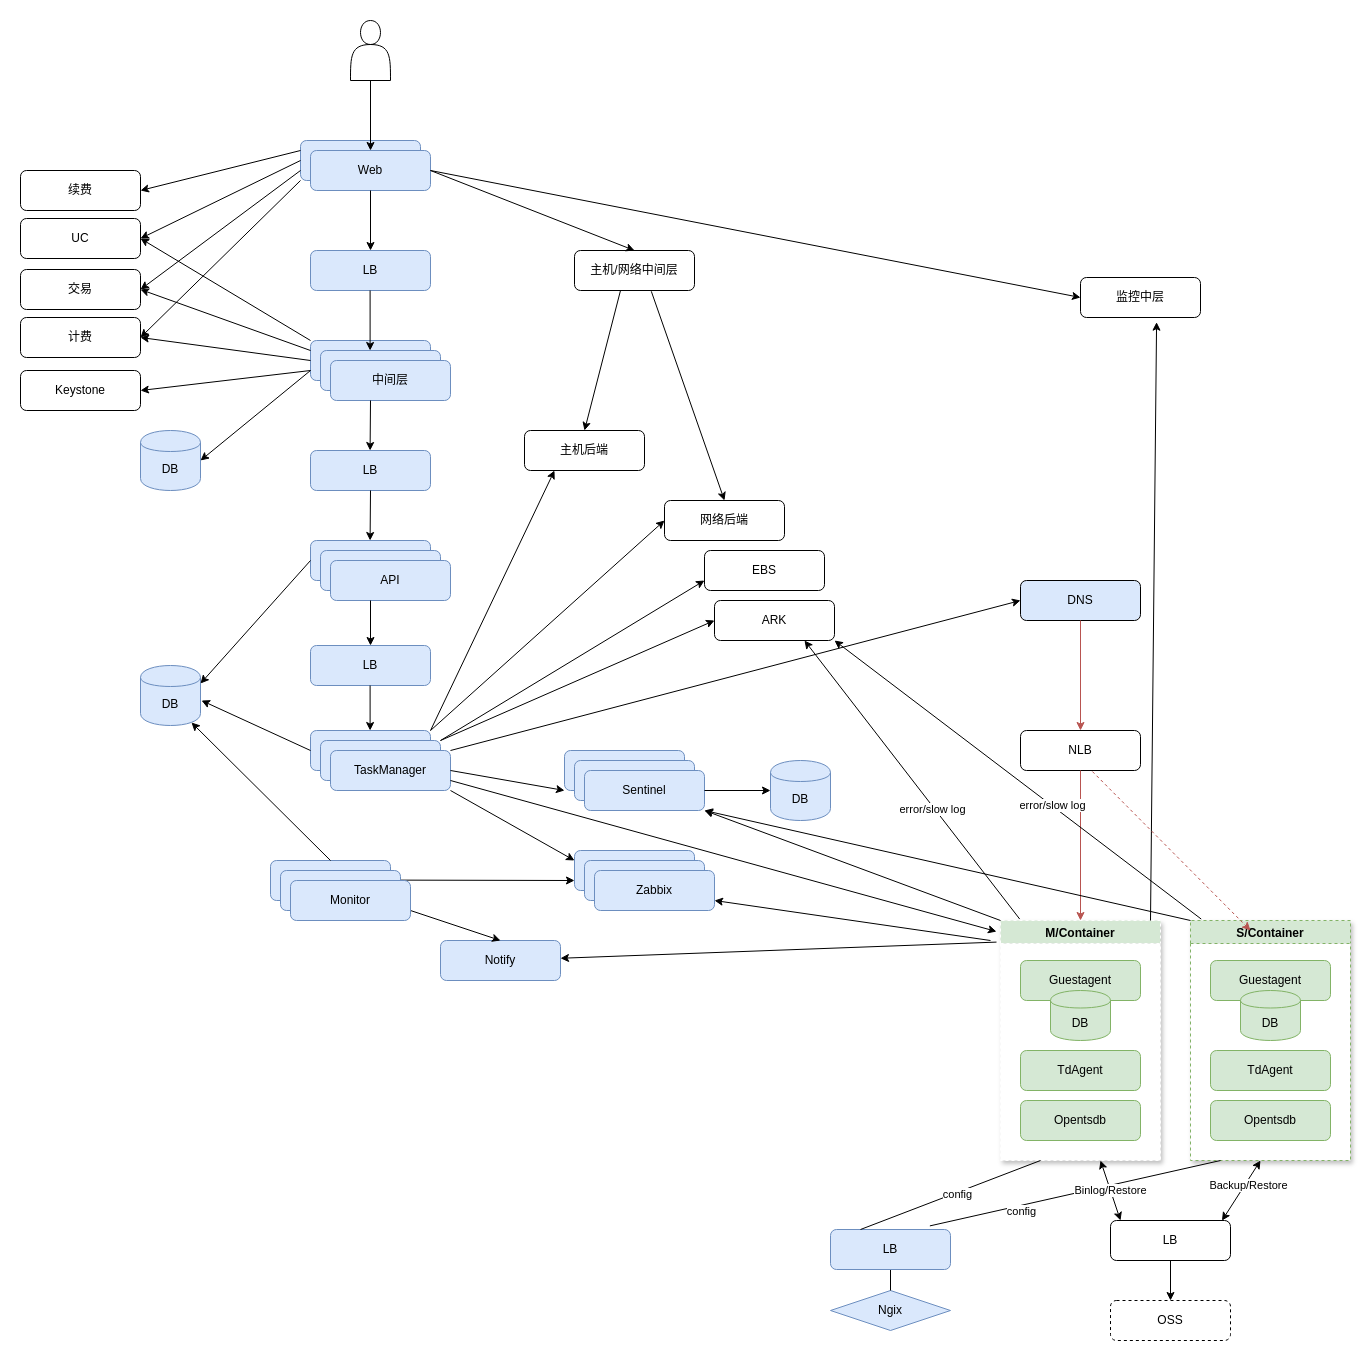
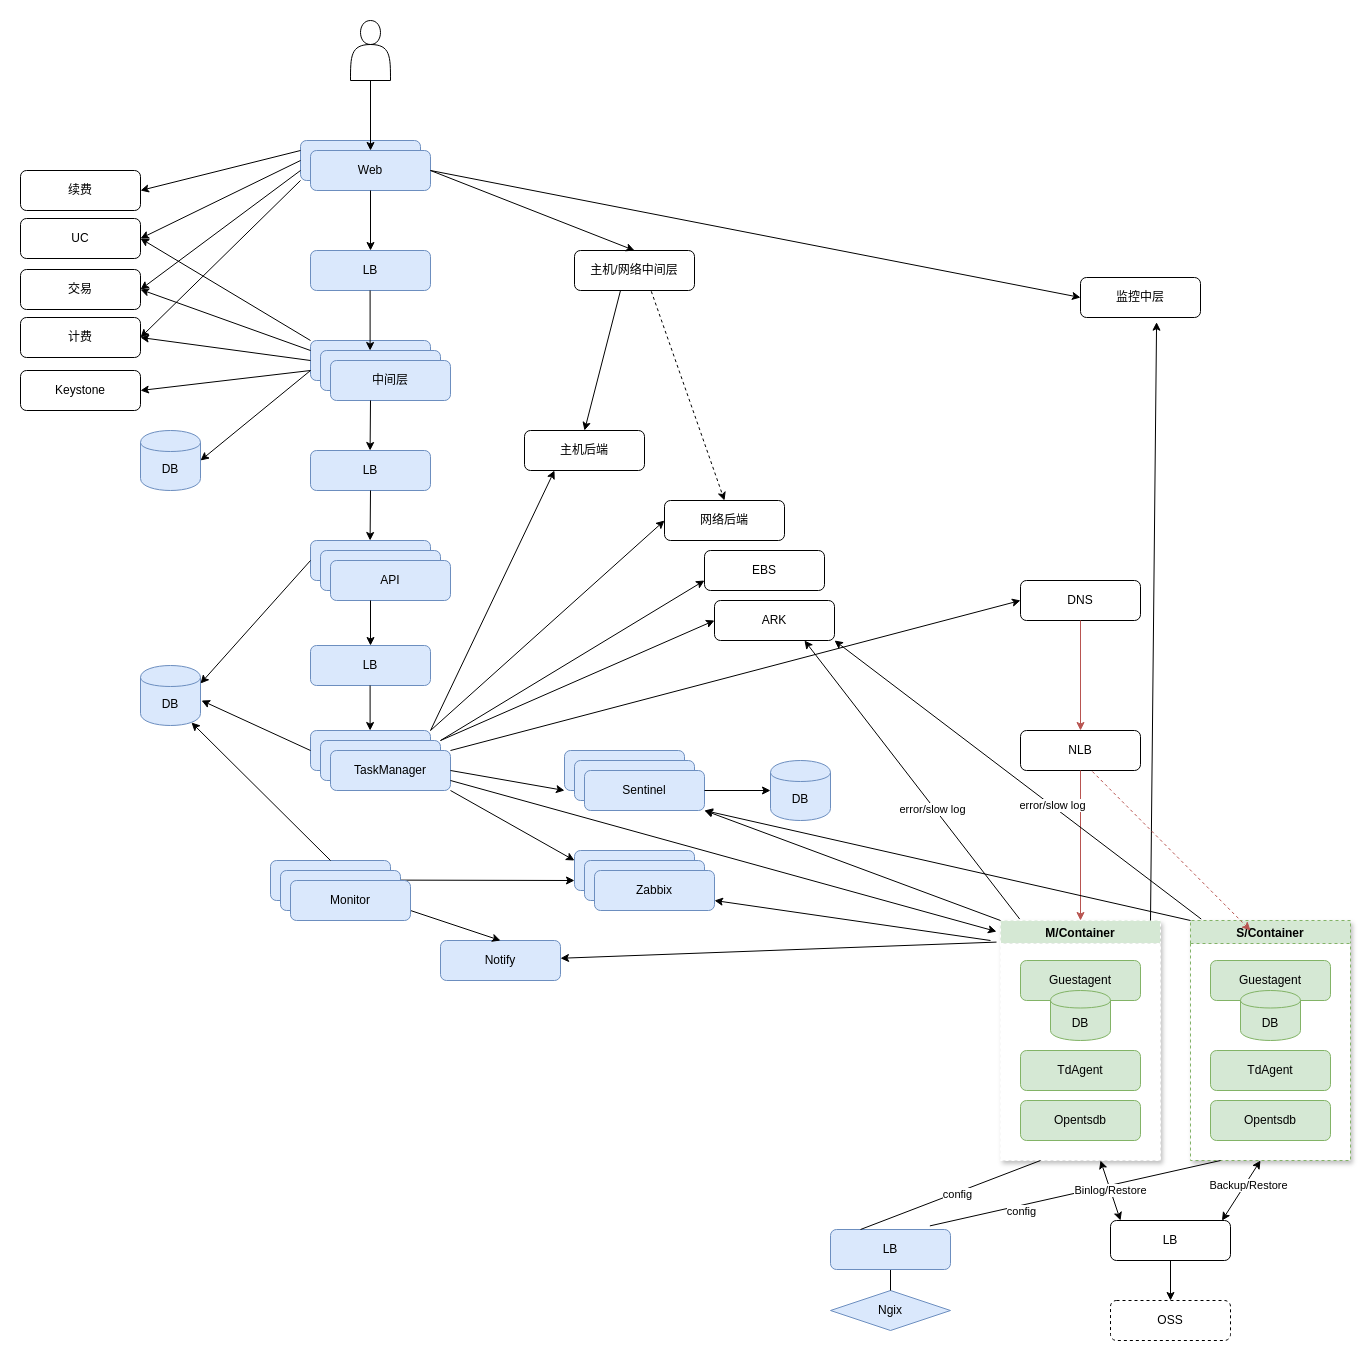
edge "主机/网络中间层" -> "网络后端": style solid -> dashed
node "DNS": fillcolor #dae8fc -> #ffffff
